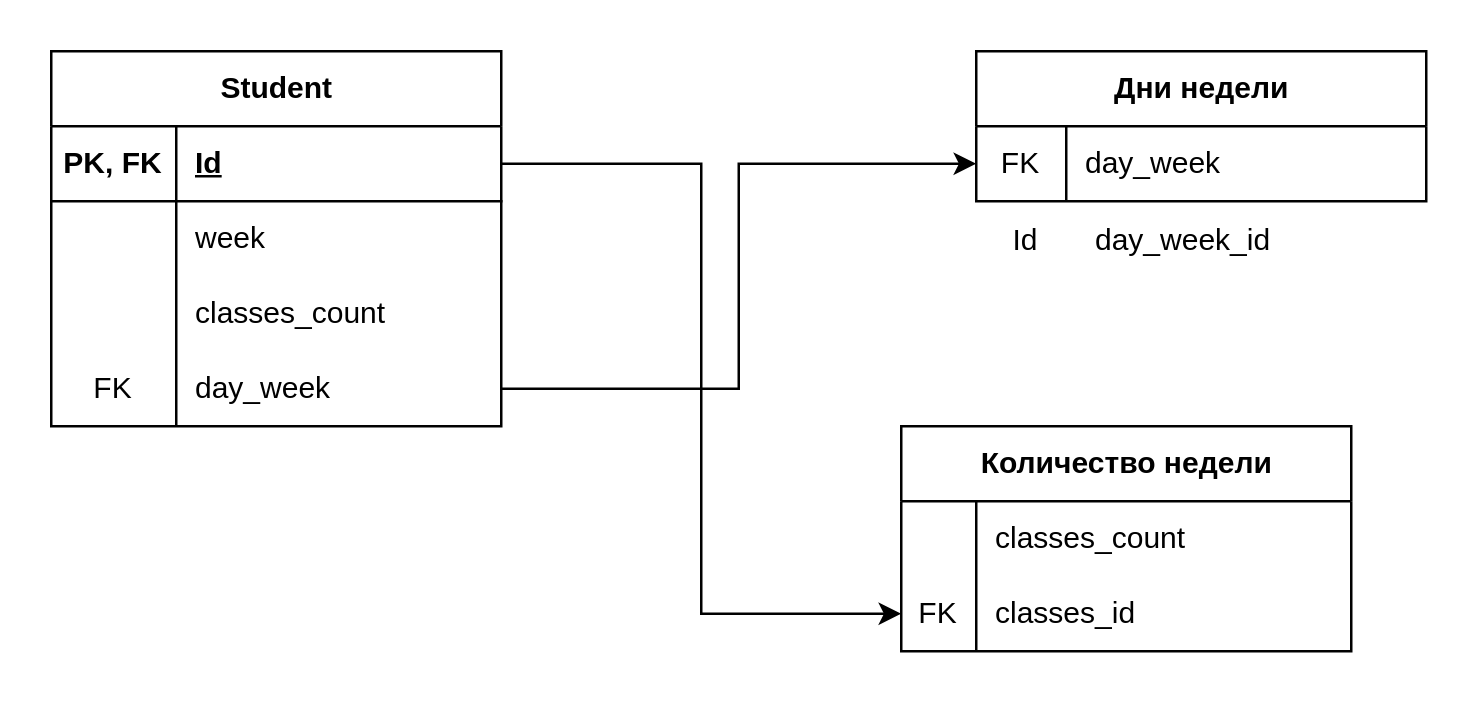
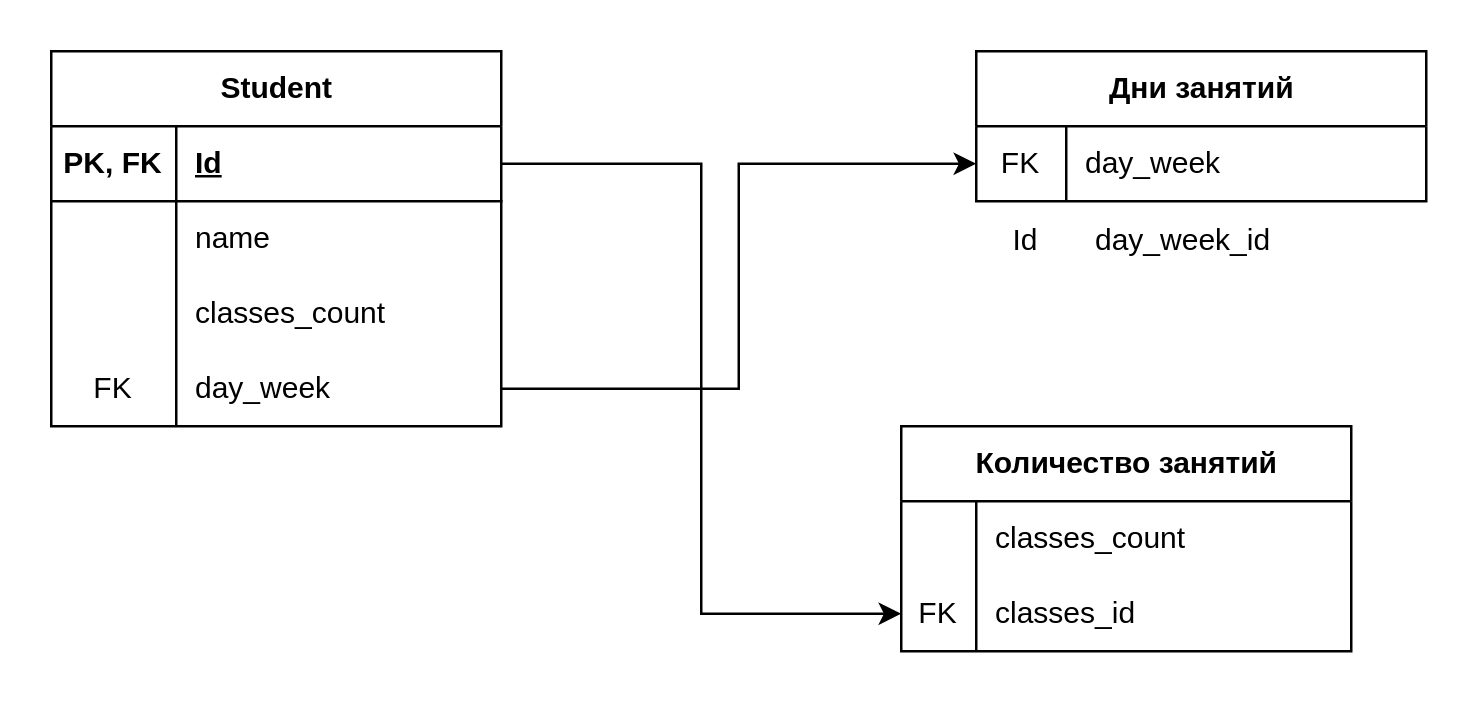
node "Дни недели": label "Дни недели" -> "Дни занятий"
node "week": label "week" -> "name"
node "Количество недели": label "Количество недели" -> "Количество занятий"
